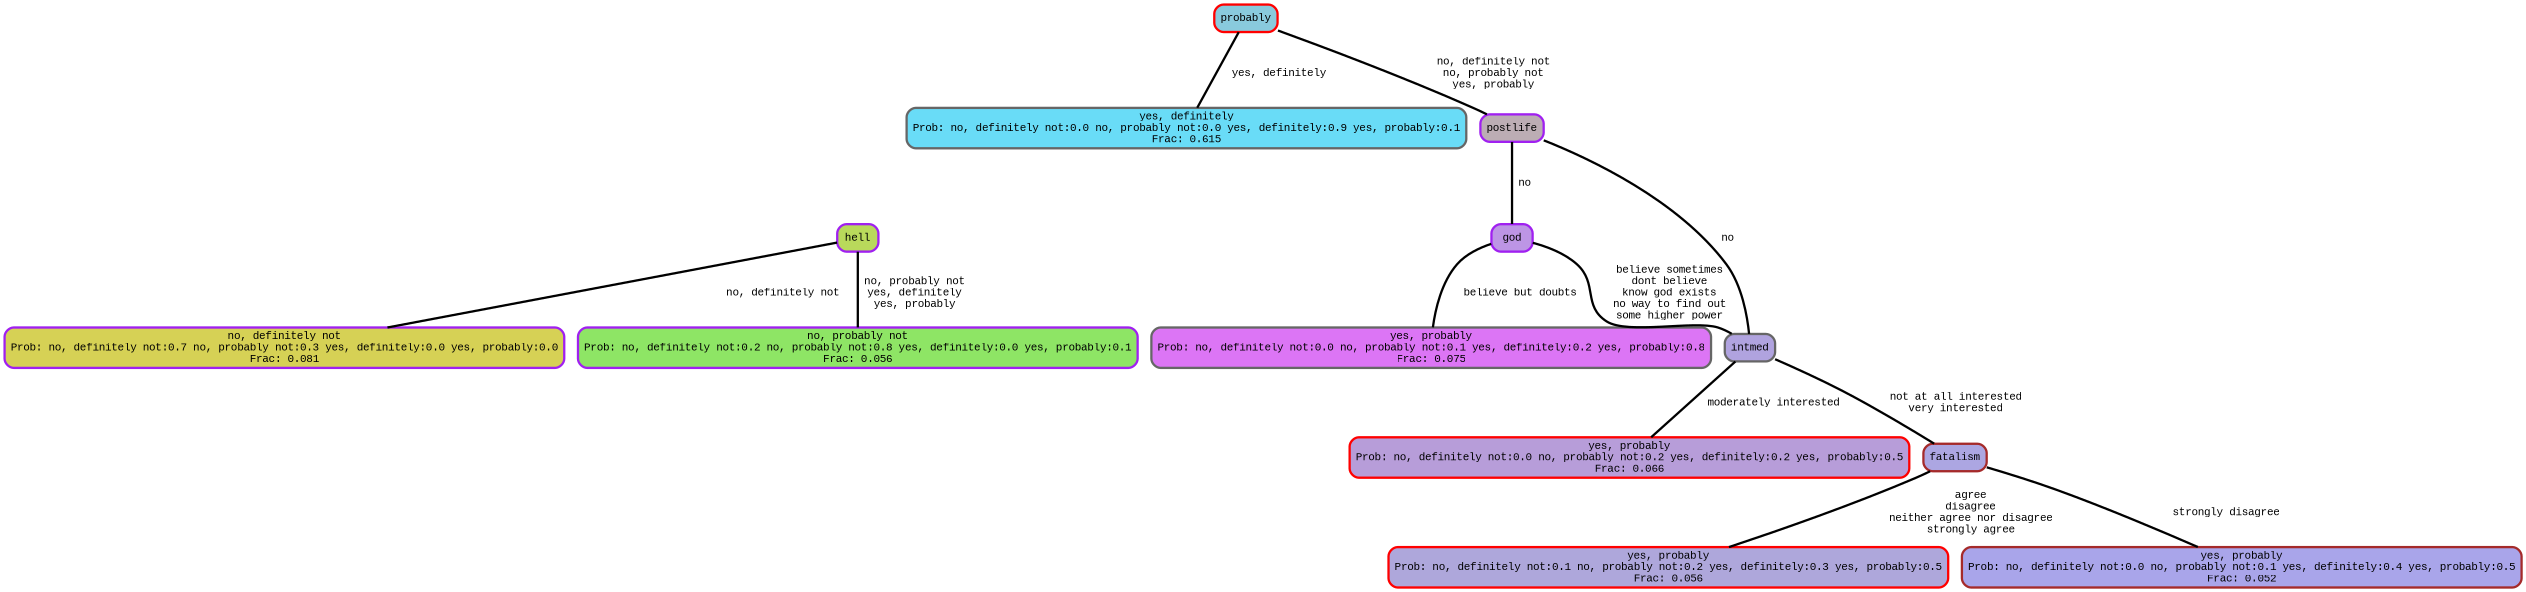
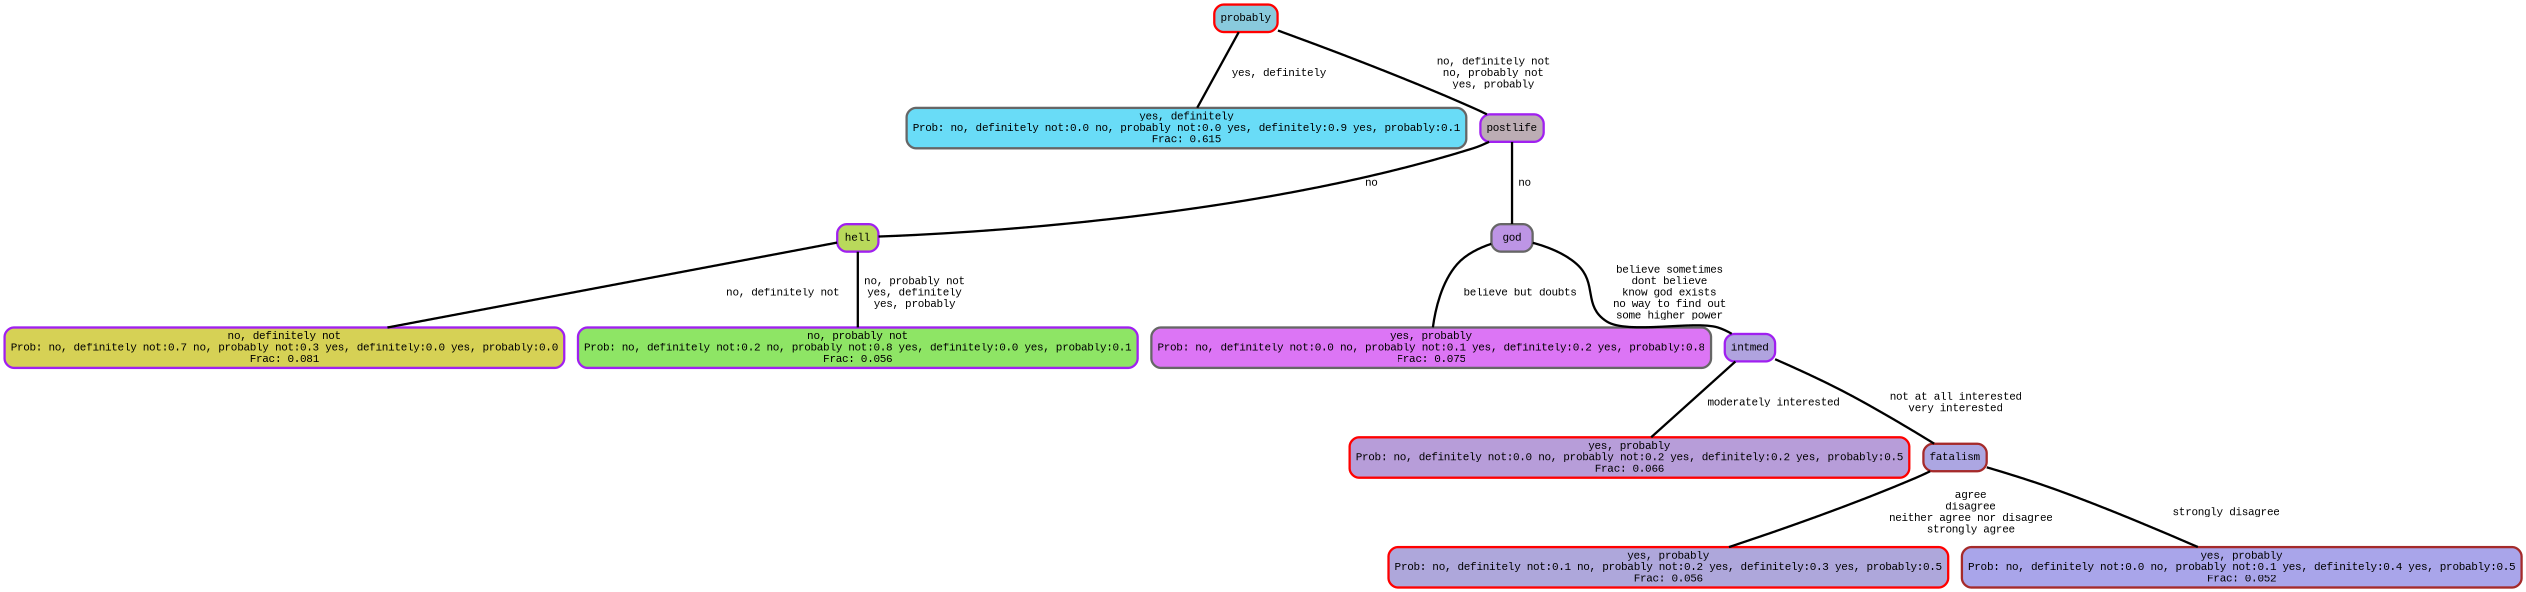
edge "postlife" -- "intmed": now "postlife" -- "hell"
node "god": color purple -> gray40
node "intmed": color gray40 -> purple
